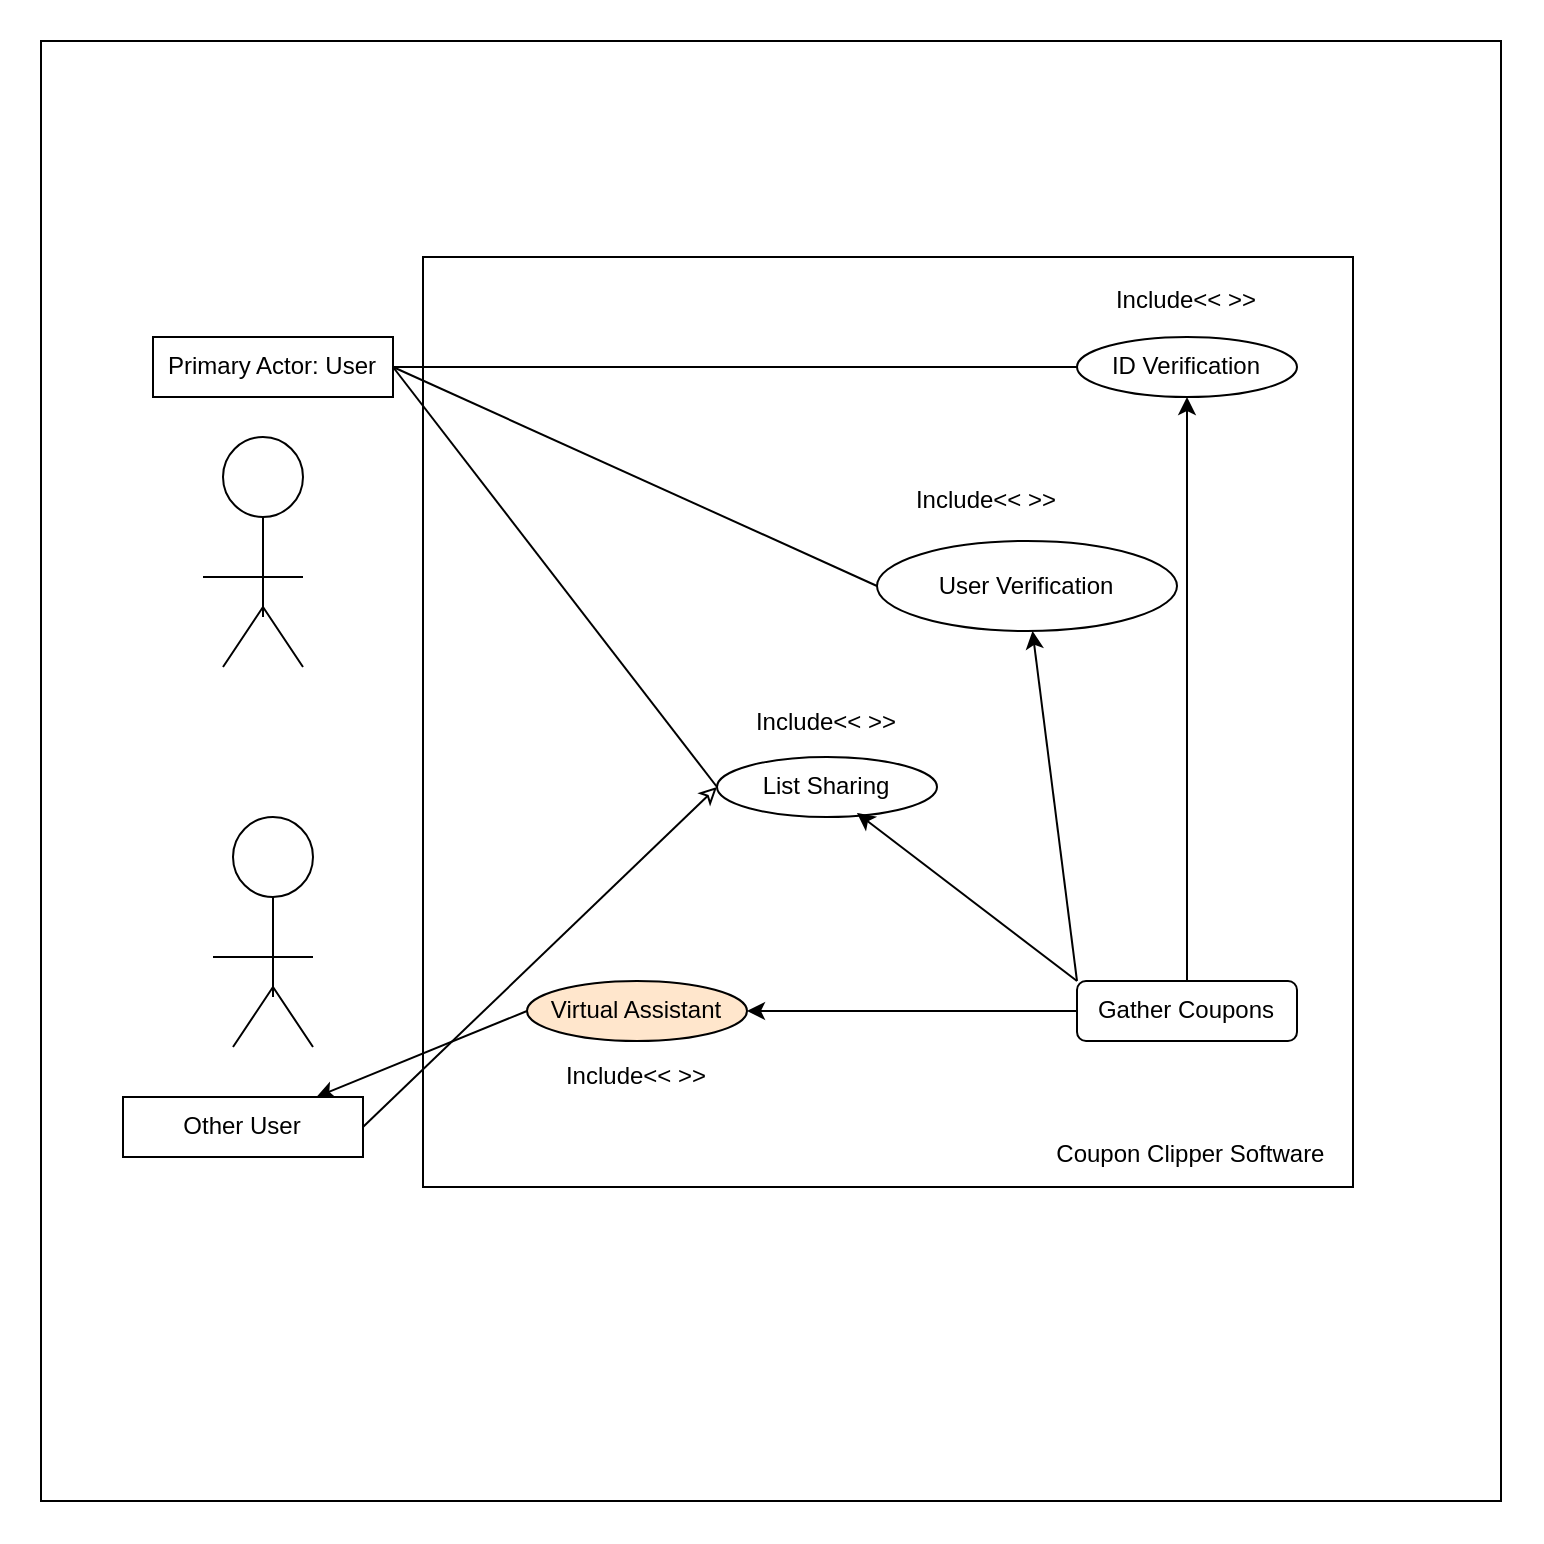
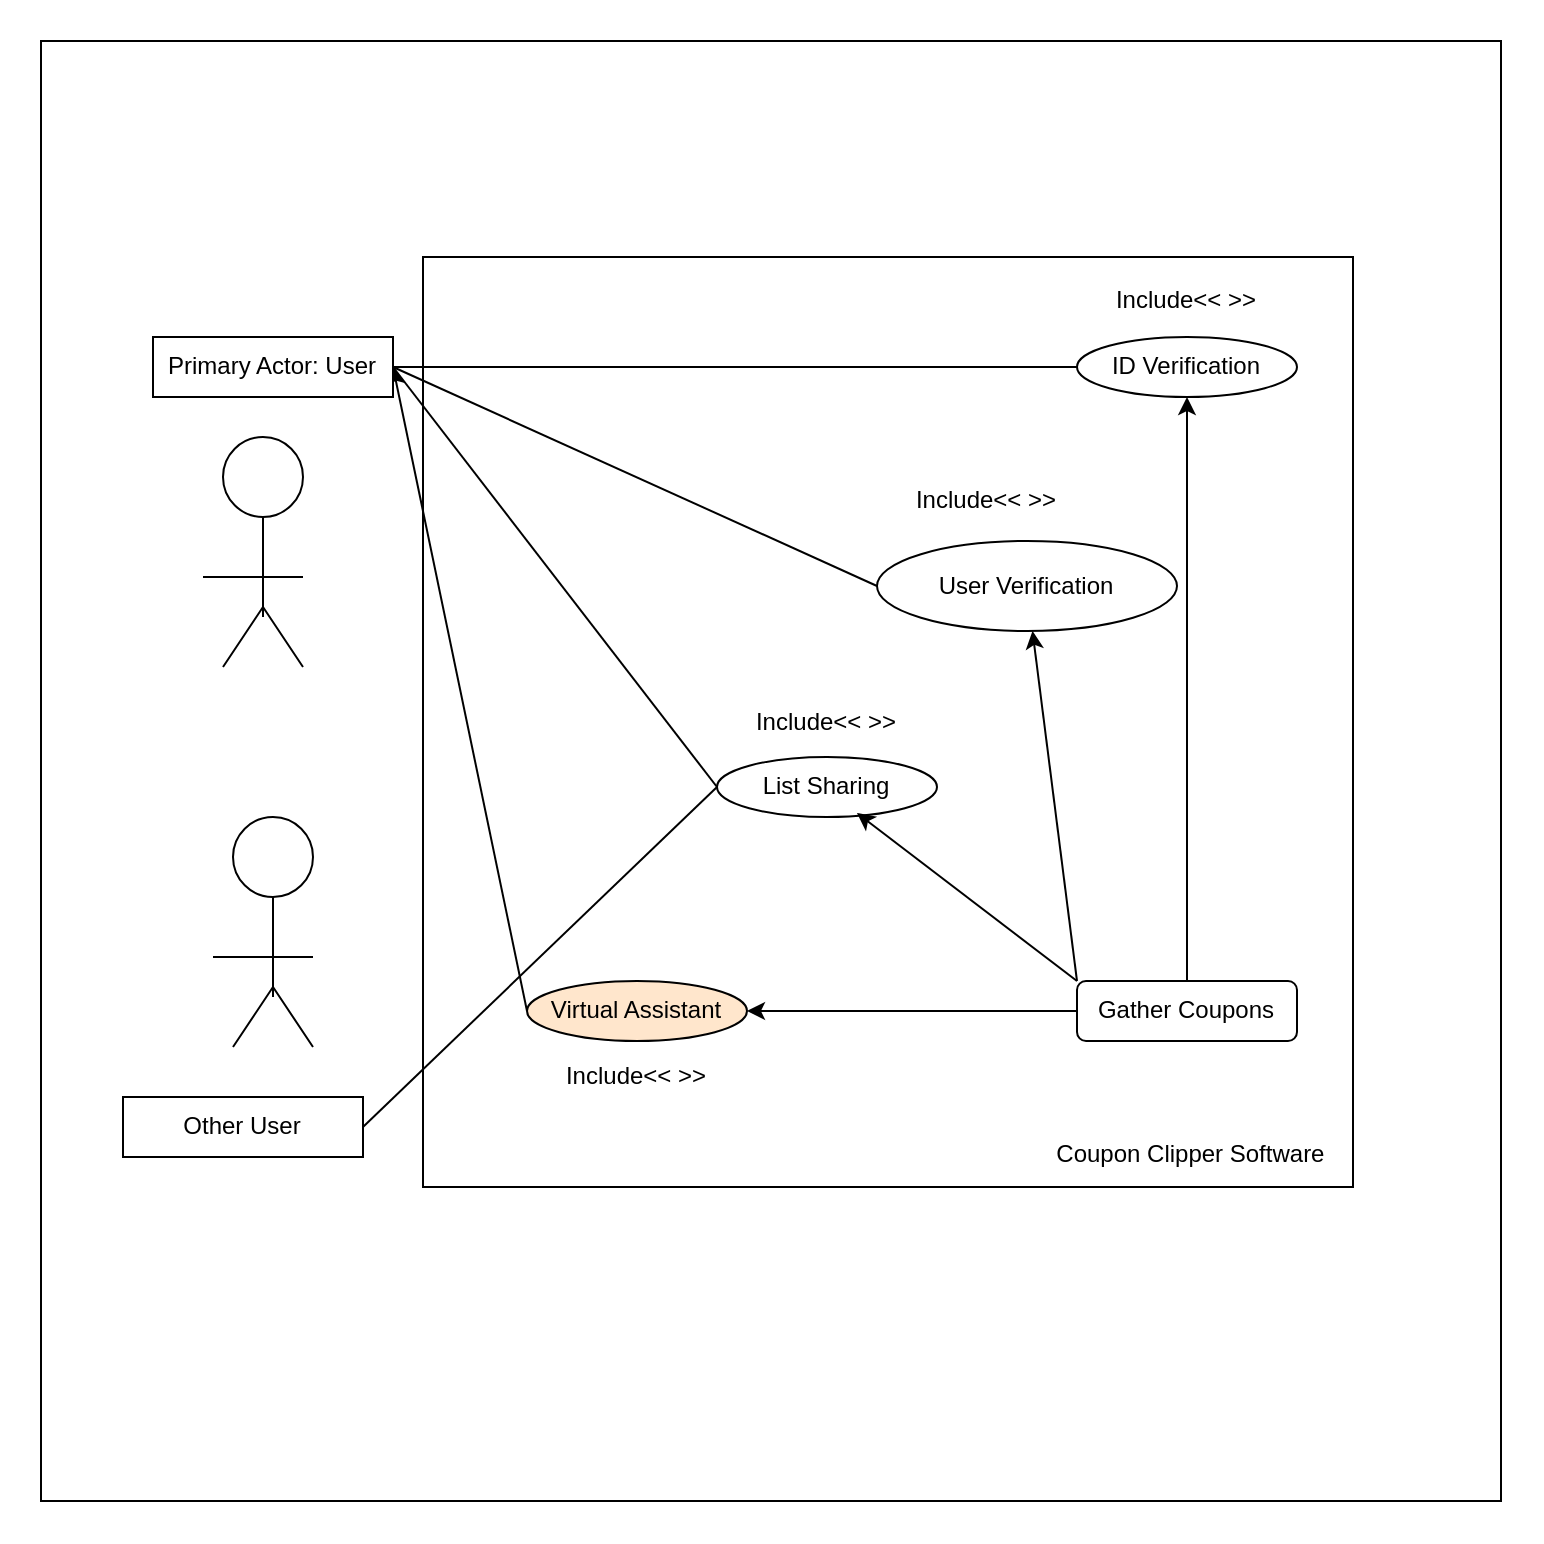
edge "Other User" -> "List Sharing": arrowhead classic -> none
edge "Virtual Assistant" -> "Other User": now "Virtual Assistant" -> "Primary Actor: User"
